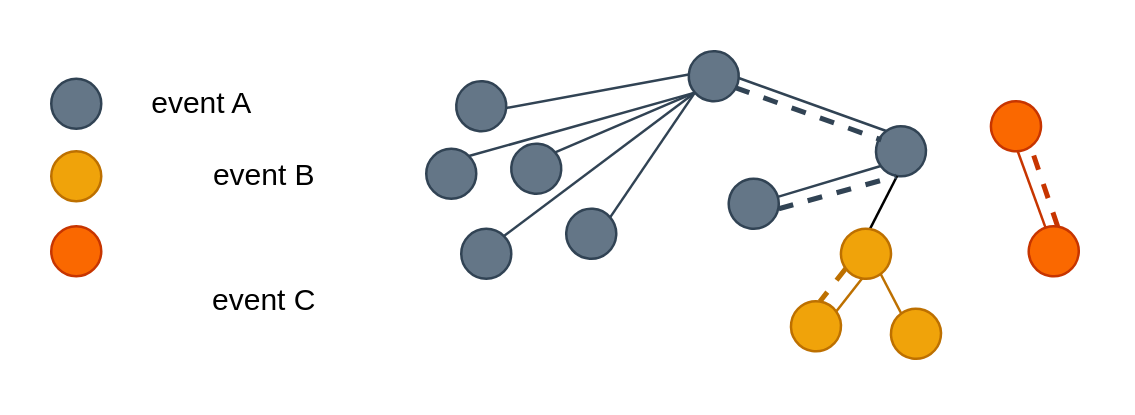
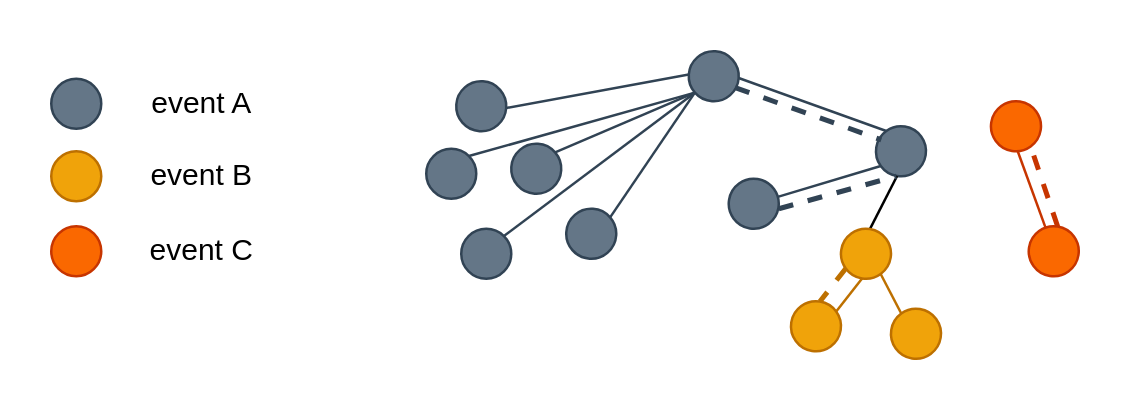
node "event B": moved (264, 176) -> (201, 176)
node "event C": moved (264, 301) -> (201, 251)
